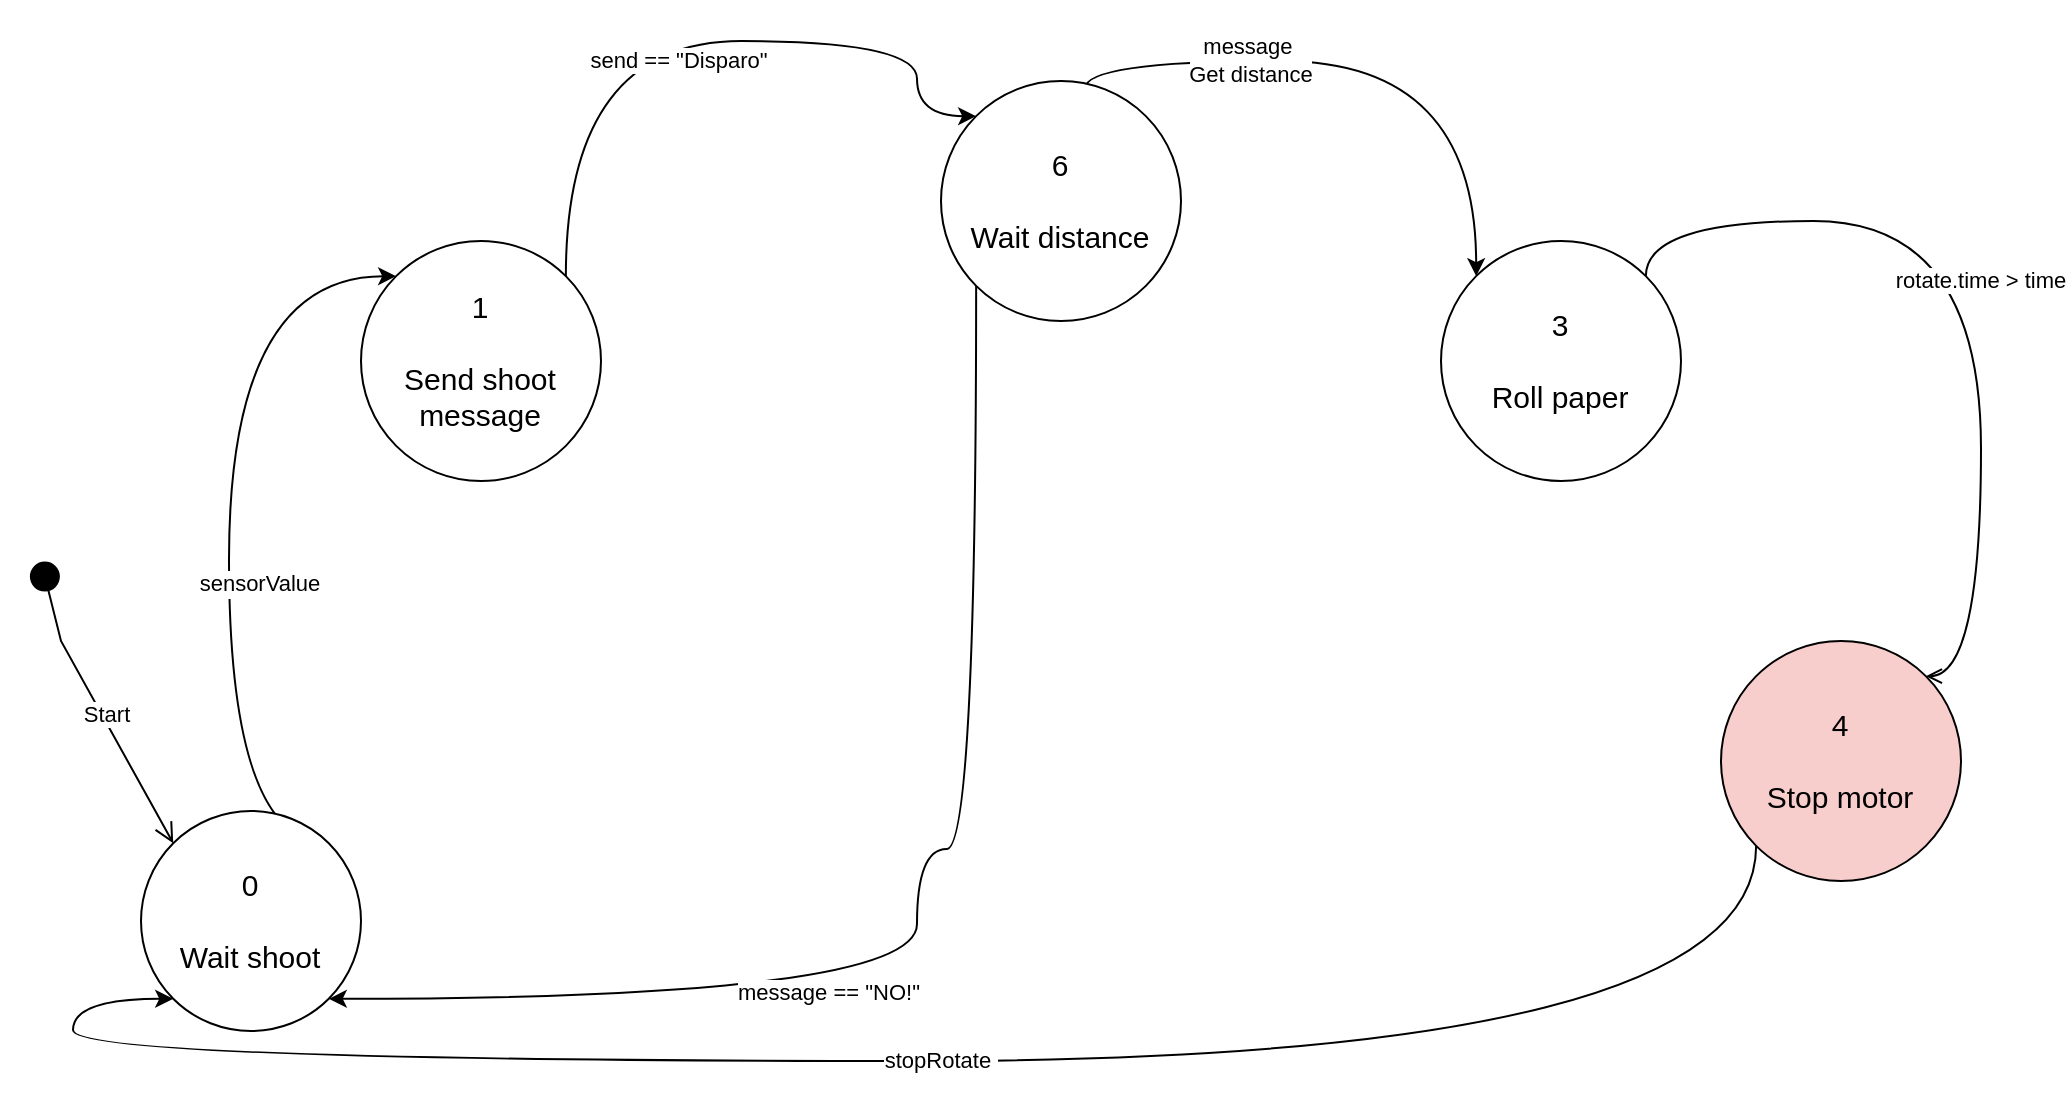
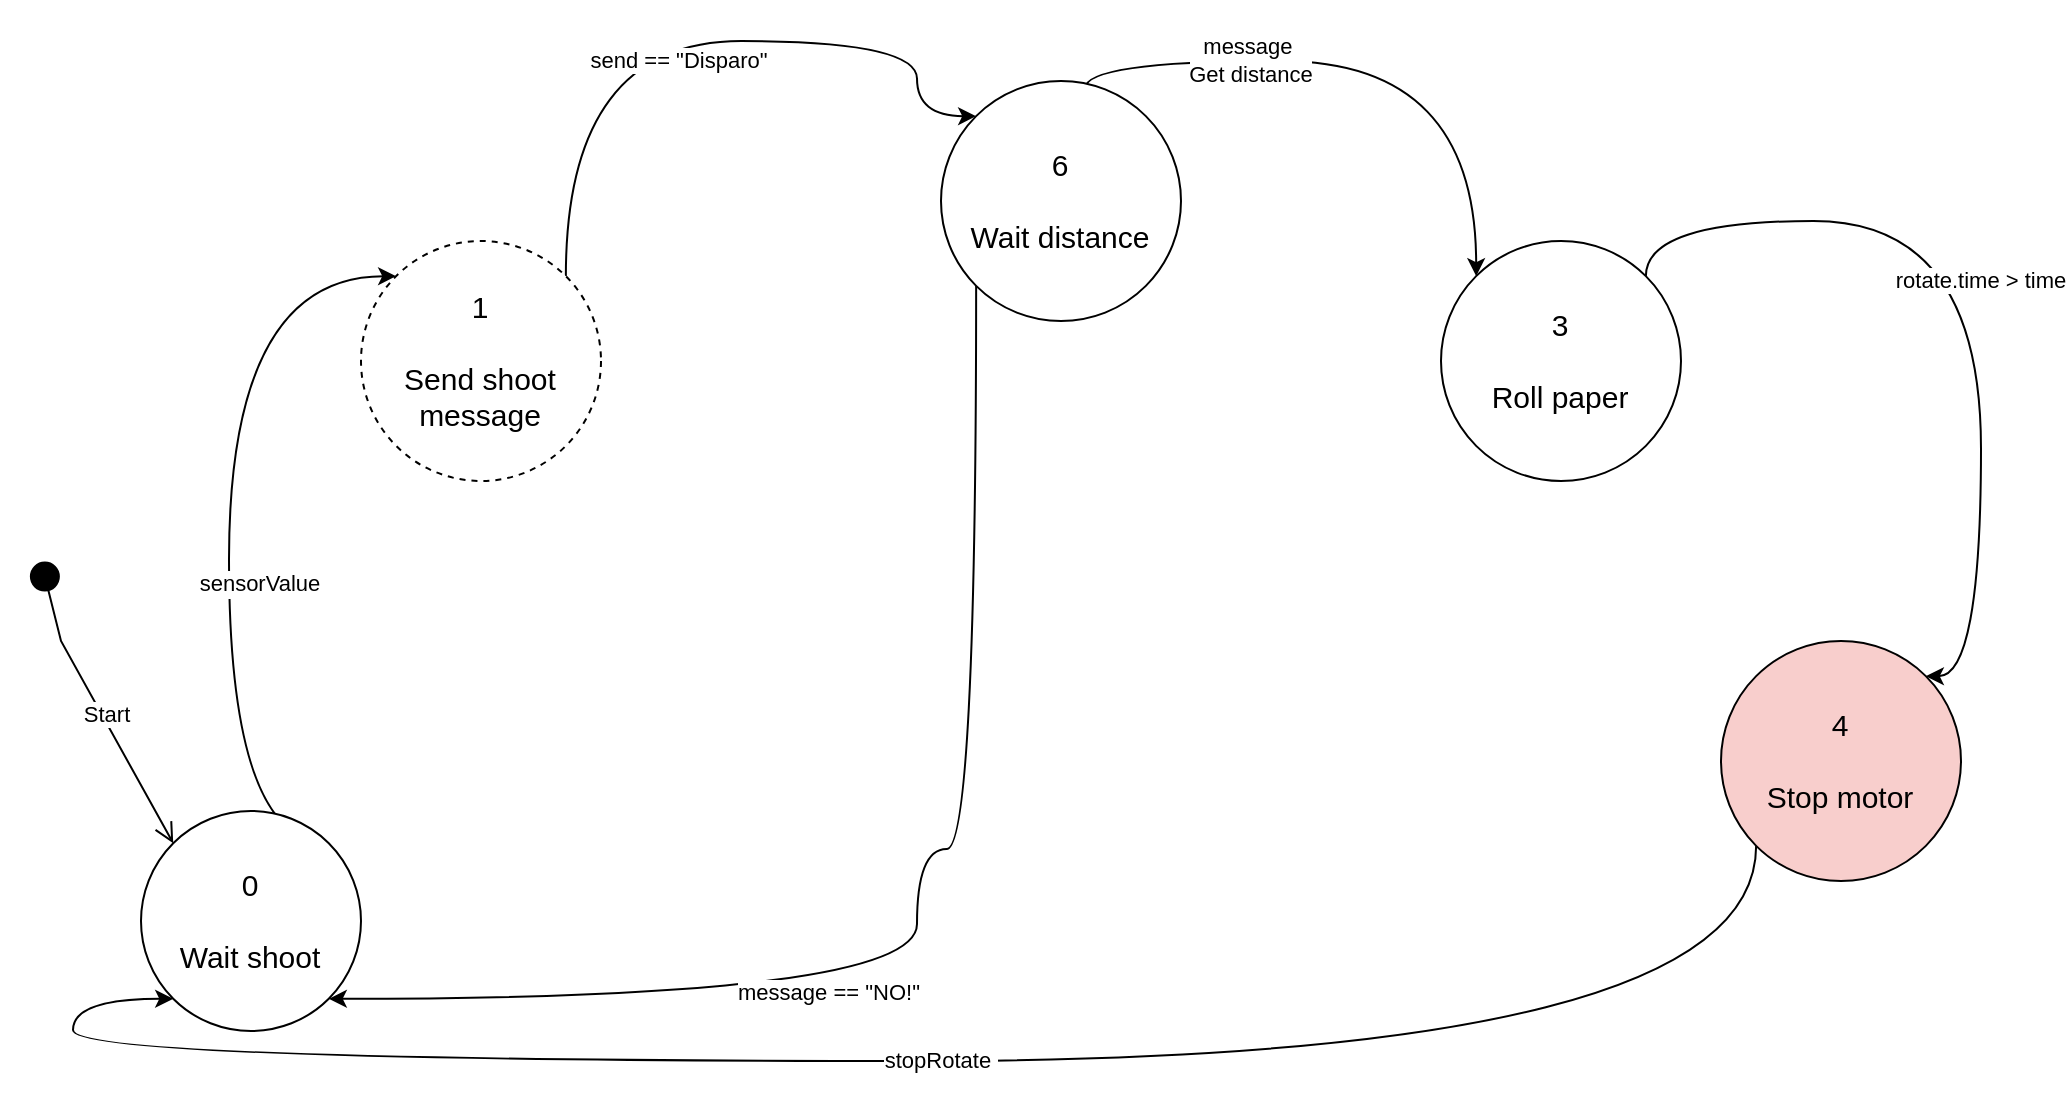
node "1 Send shoot message": style solid -> dashed
edge "3 Roll paper" -> "4 Stop motor": arrowhead open -> classic
